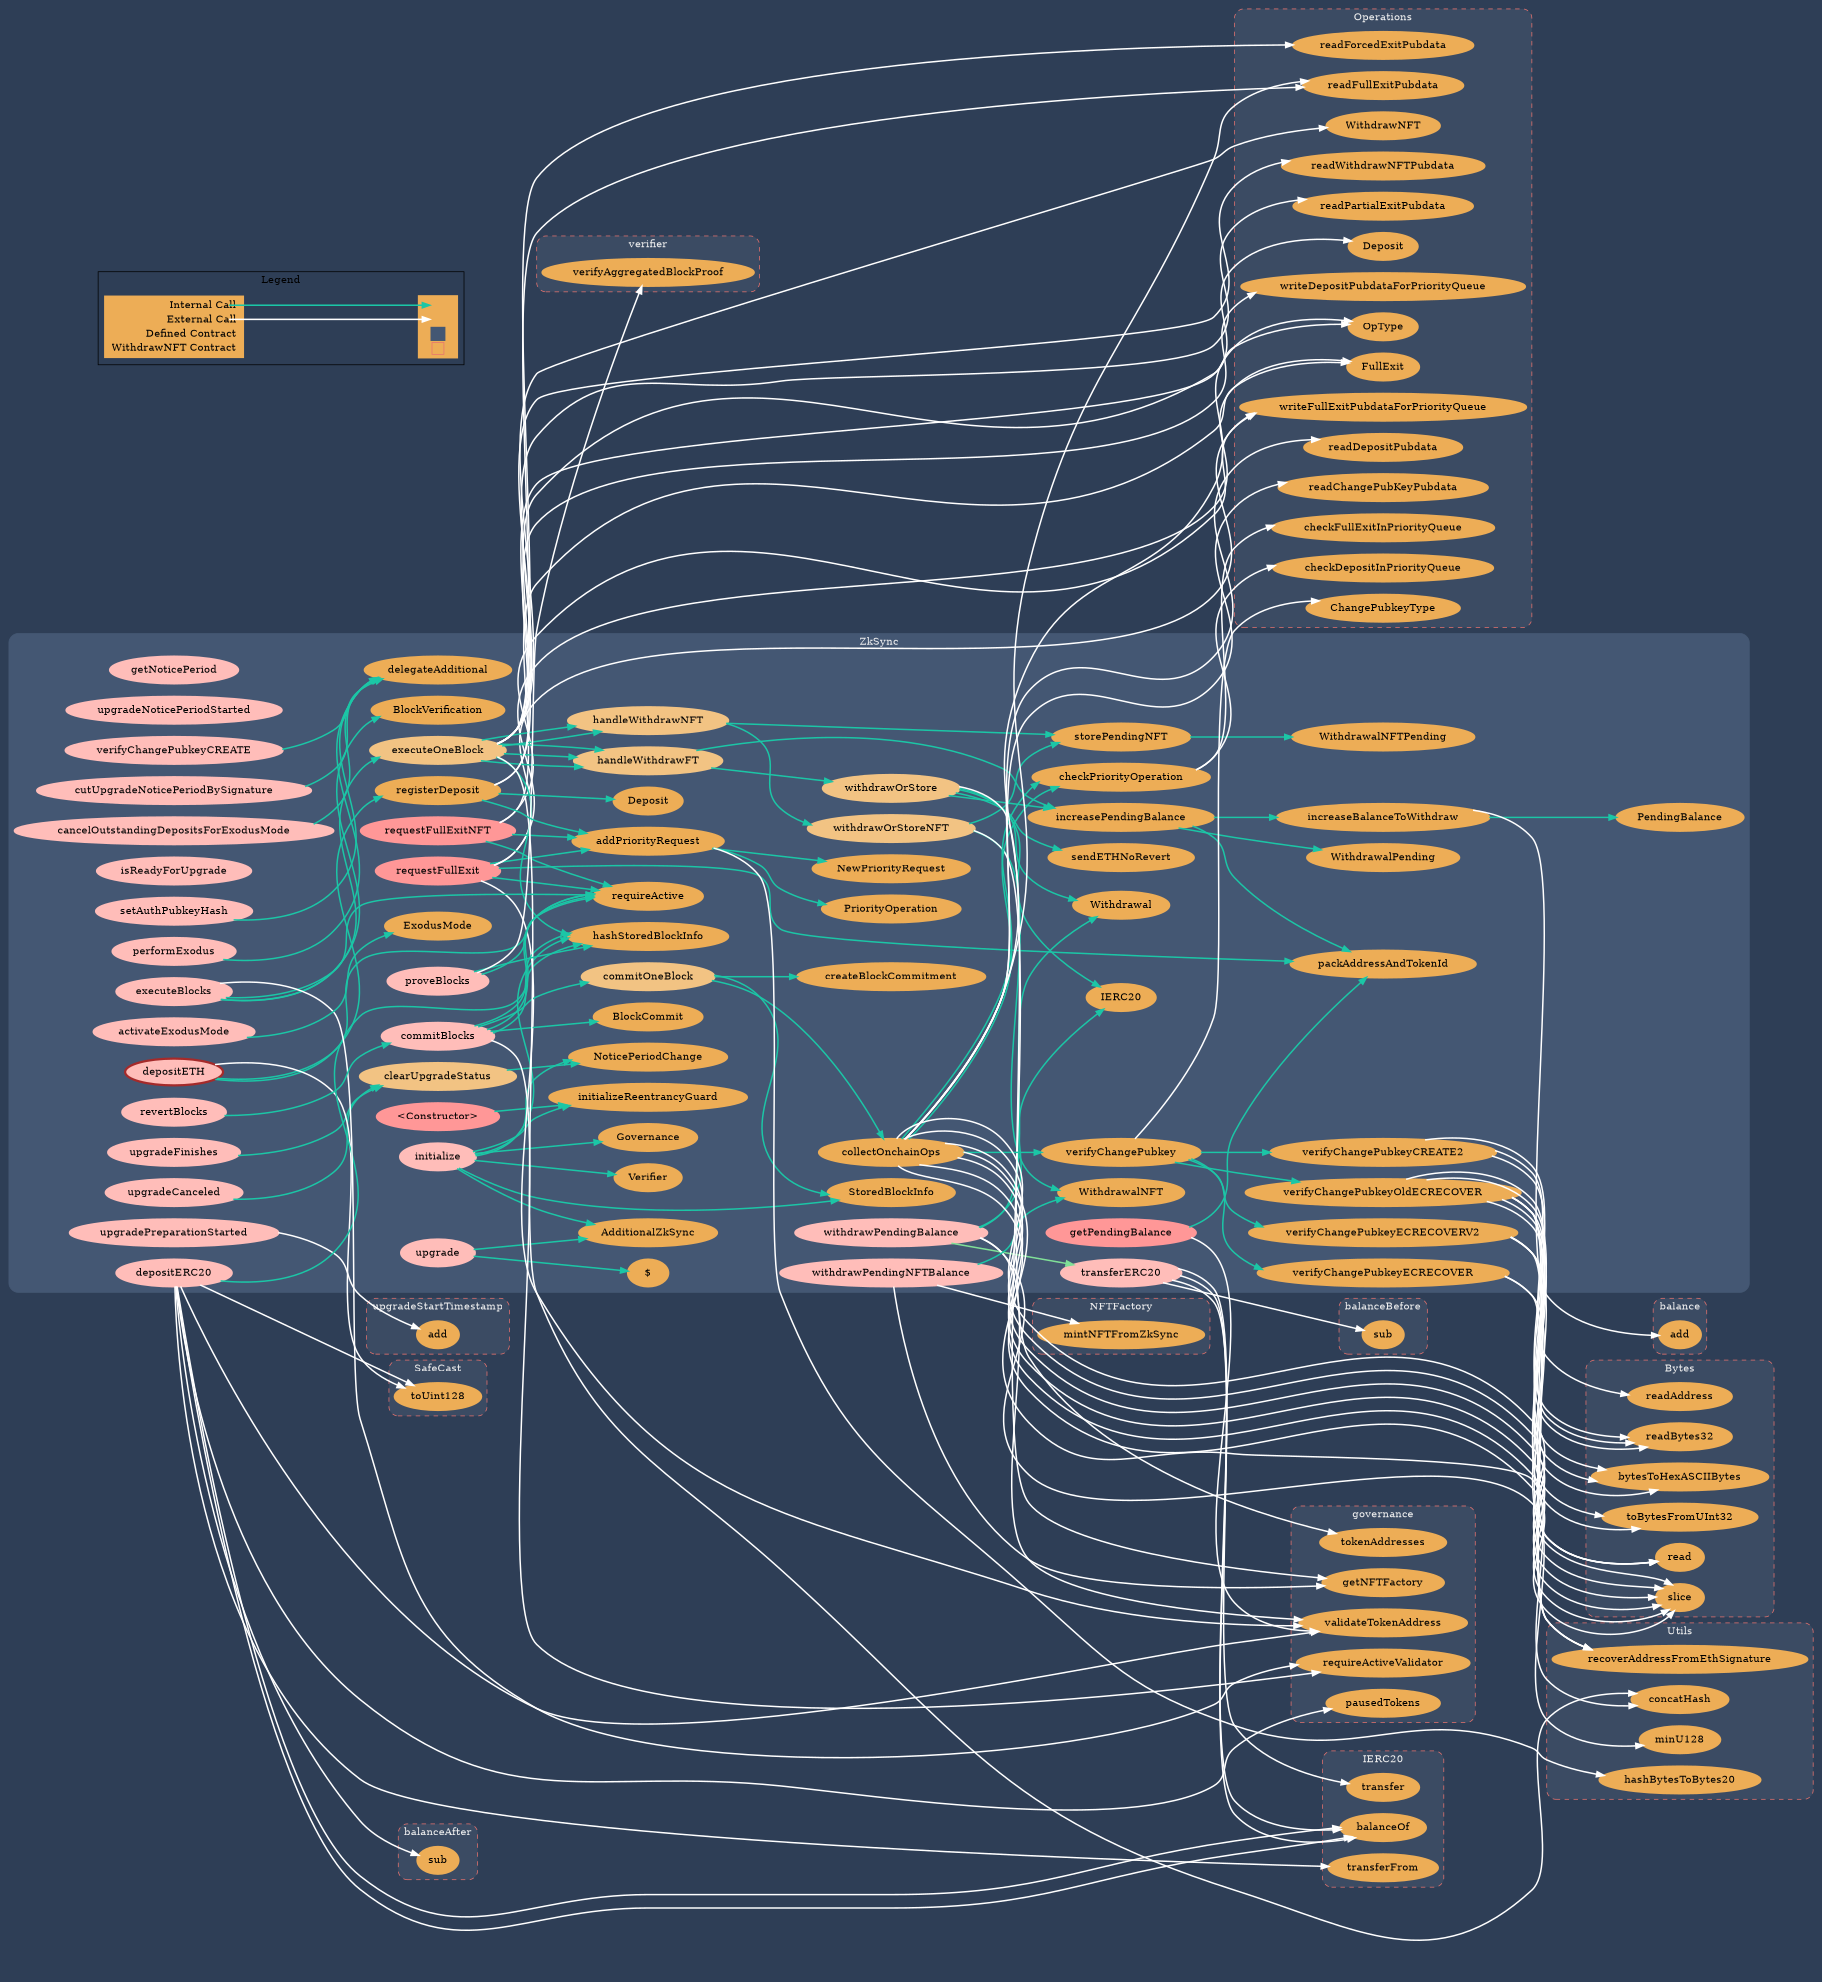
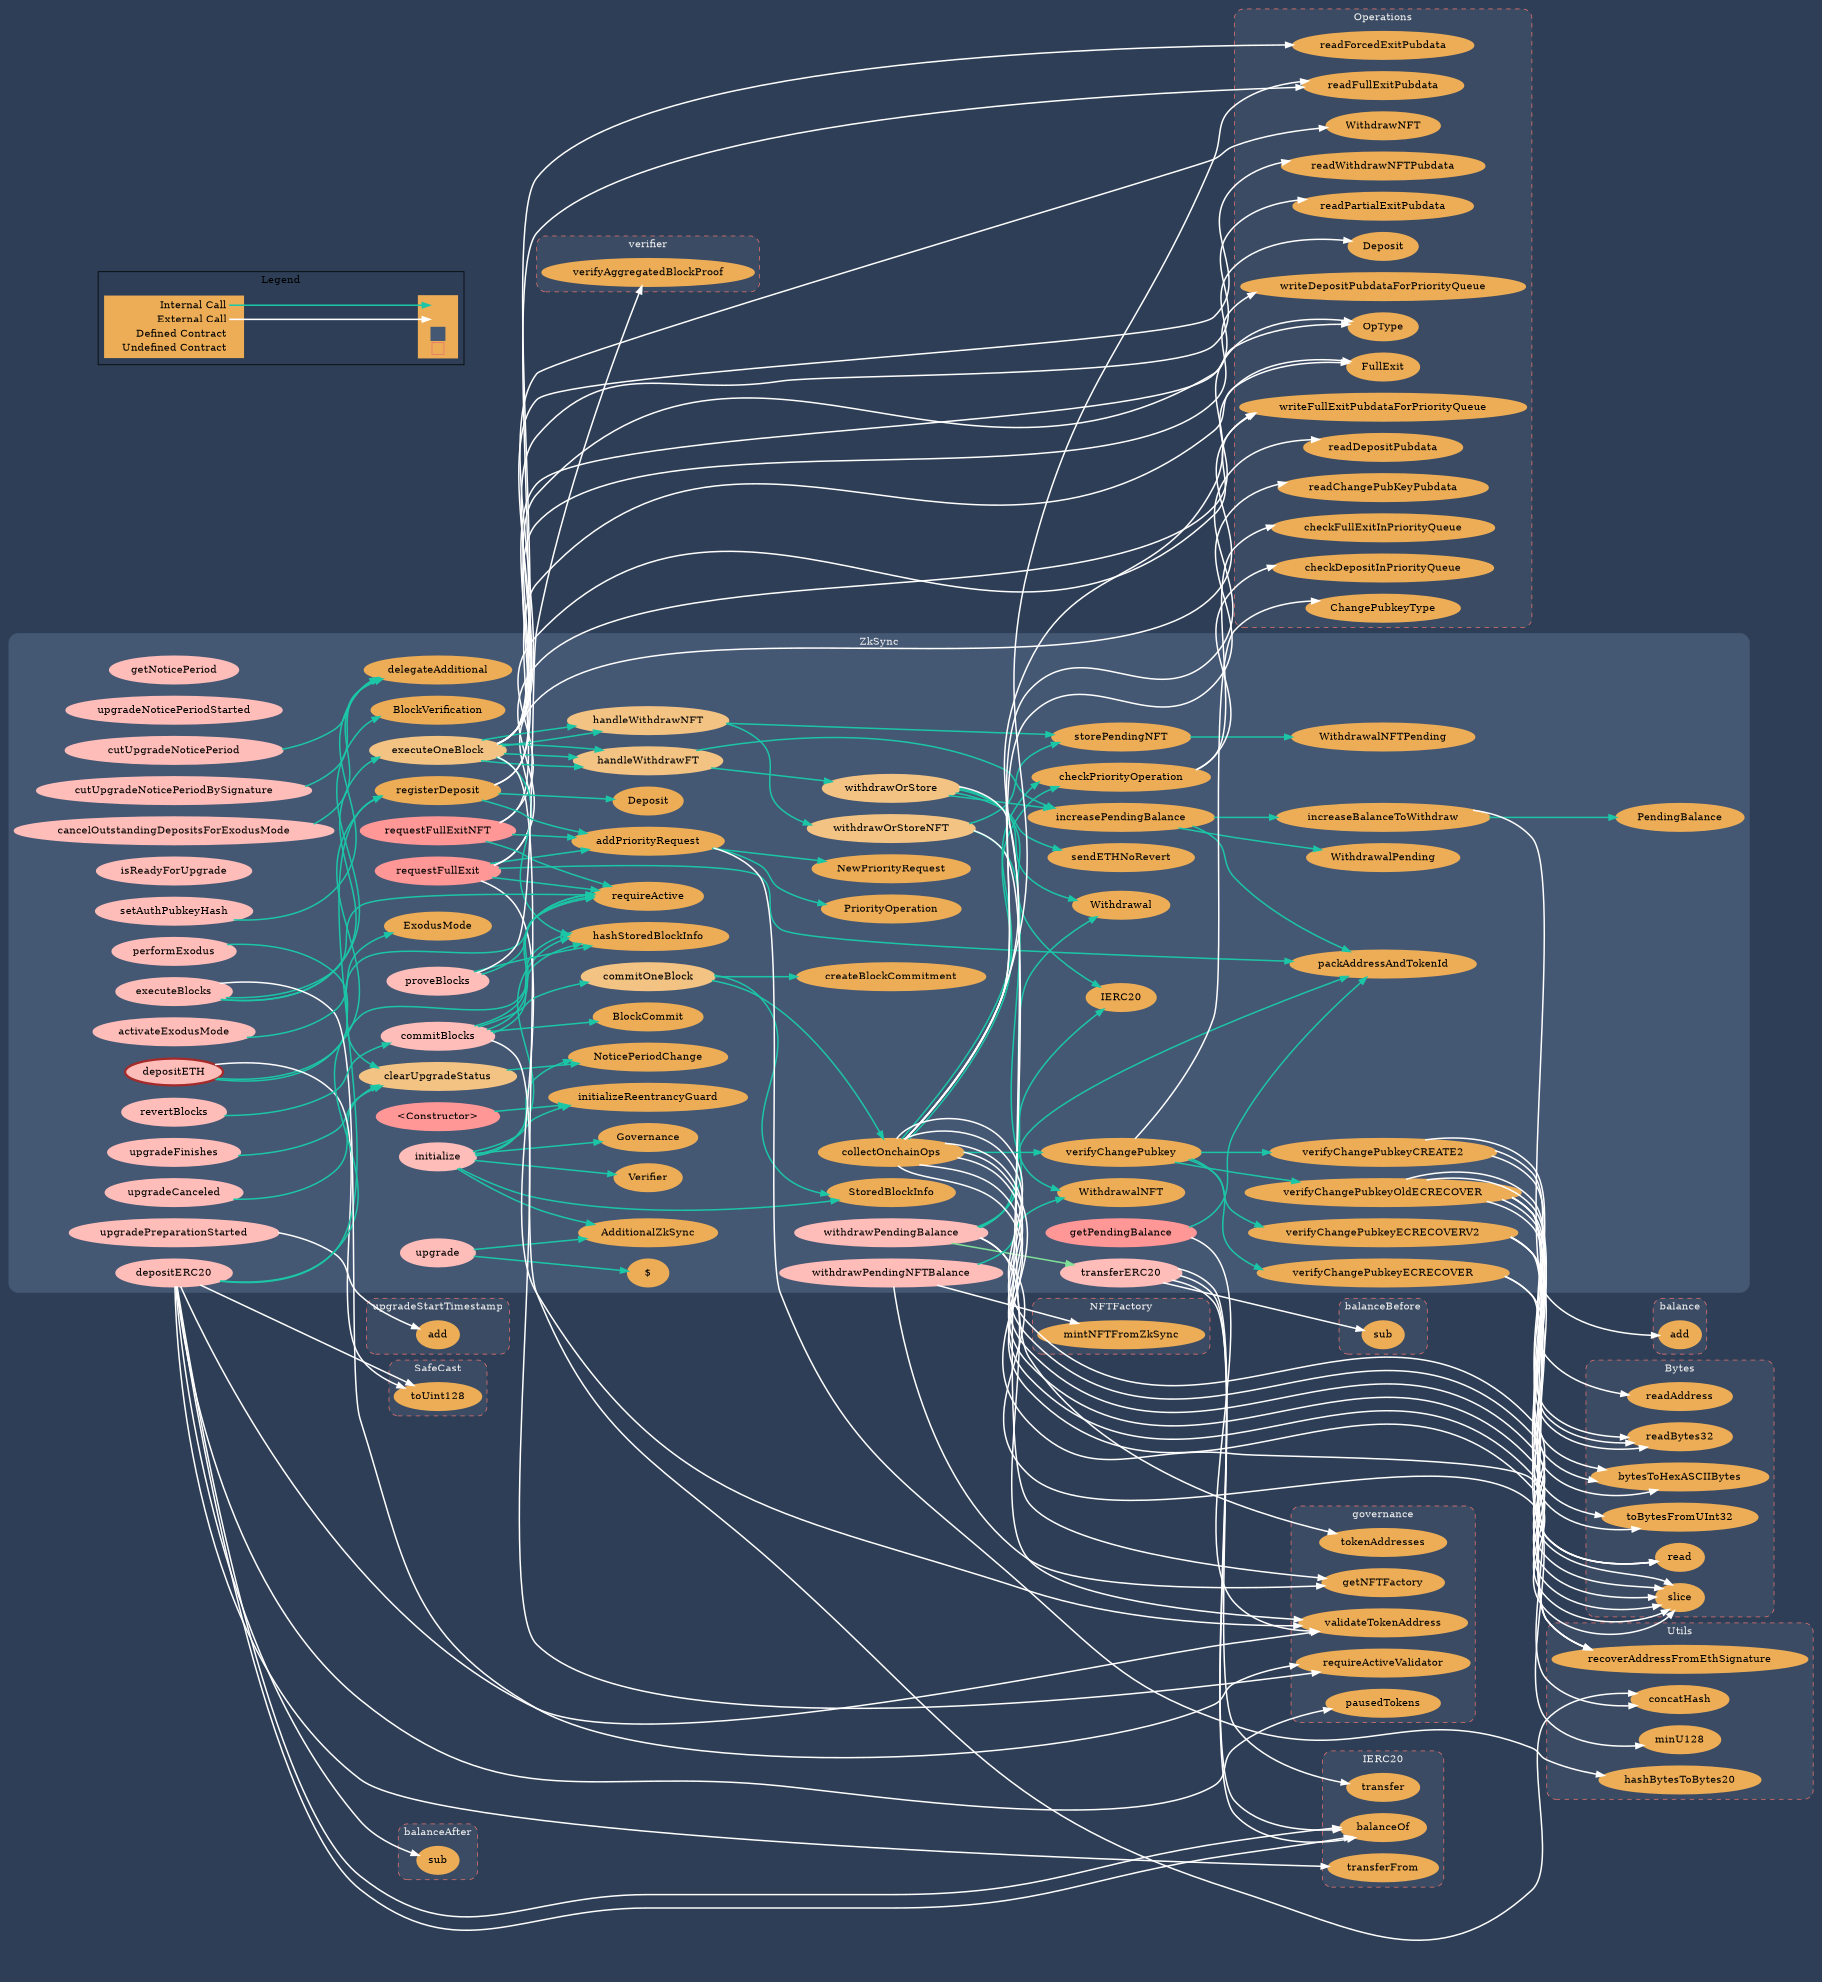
node "Internal Call": text "WithdrawNFT Contract" -> "Undefined Contract"
node "verifyChangePubkeyCREATE": label "verifyChangePubkeyCREATE" -> "cutUpgradeNoticePeriod"
edge "performExodus" -> "delegateAdditional": now "performExodus" -> "clearUpgradeStatus"
edge "withdrawPendingBalance" -> "packAddressAndTokenId": added
edge "depositERC20" -> "registerDeposit": added
